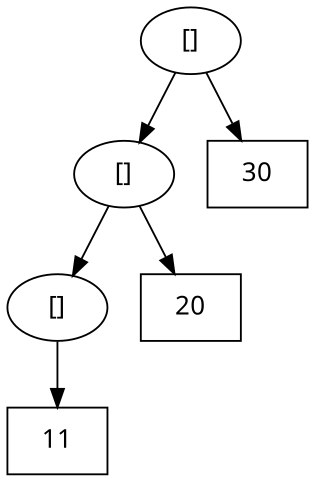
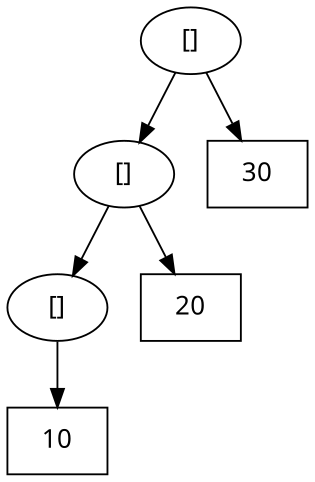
node "11": label "11" -> "10"
